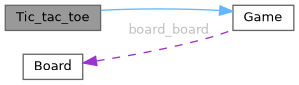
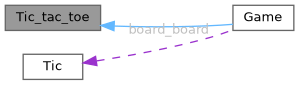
edge "Tic_tac_toe" -> "Game": reversed
node "Board": label "Board" -> "Tic"
